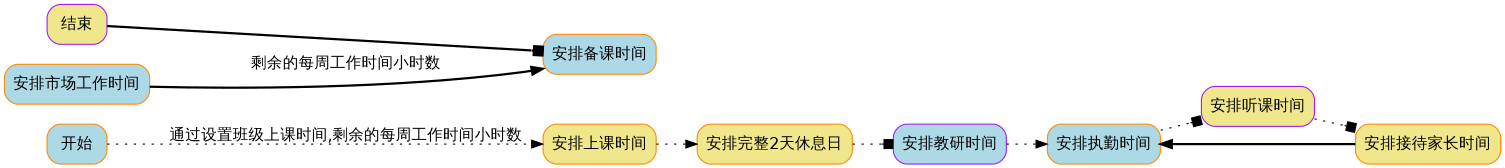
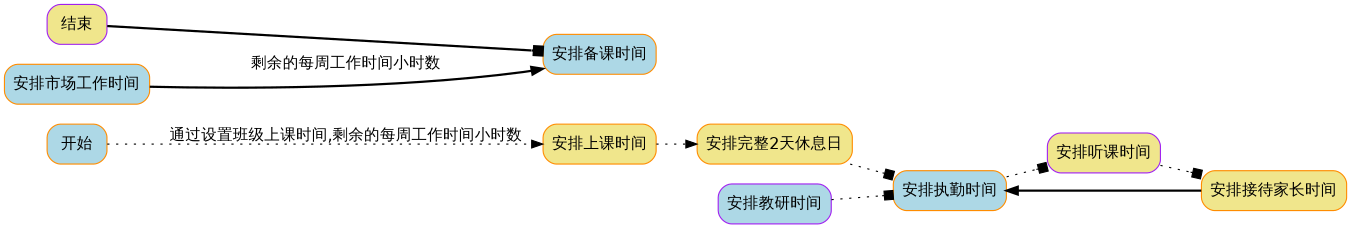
edge "安排完整2天休息日" -> "安排教研时间": now "安排完整2天休息日" -> "安排执勤时间"
edge "安排教研时间" -> "安排执勤时间": arrowhead normal -> box
